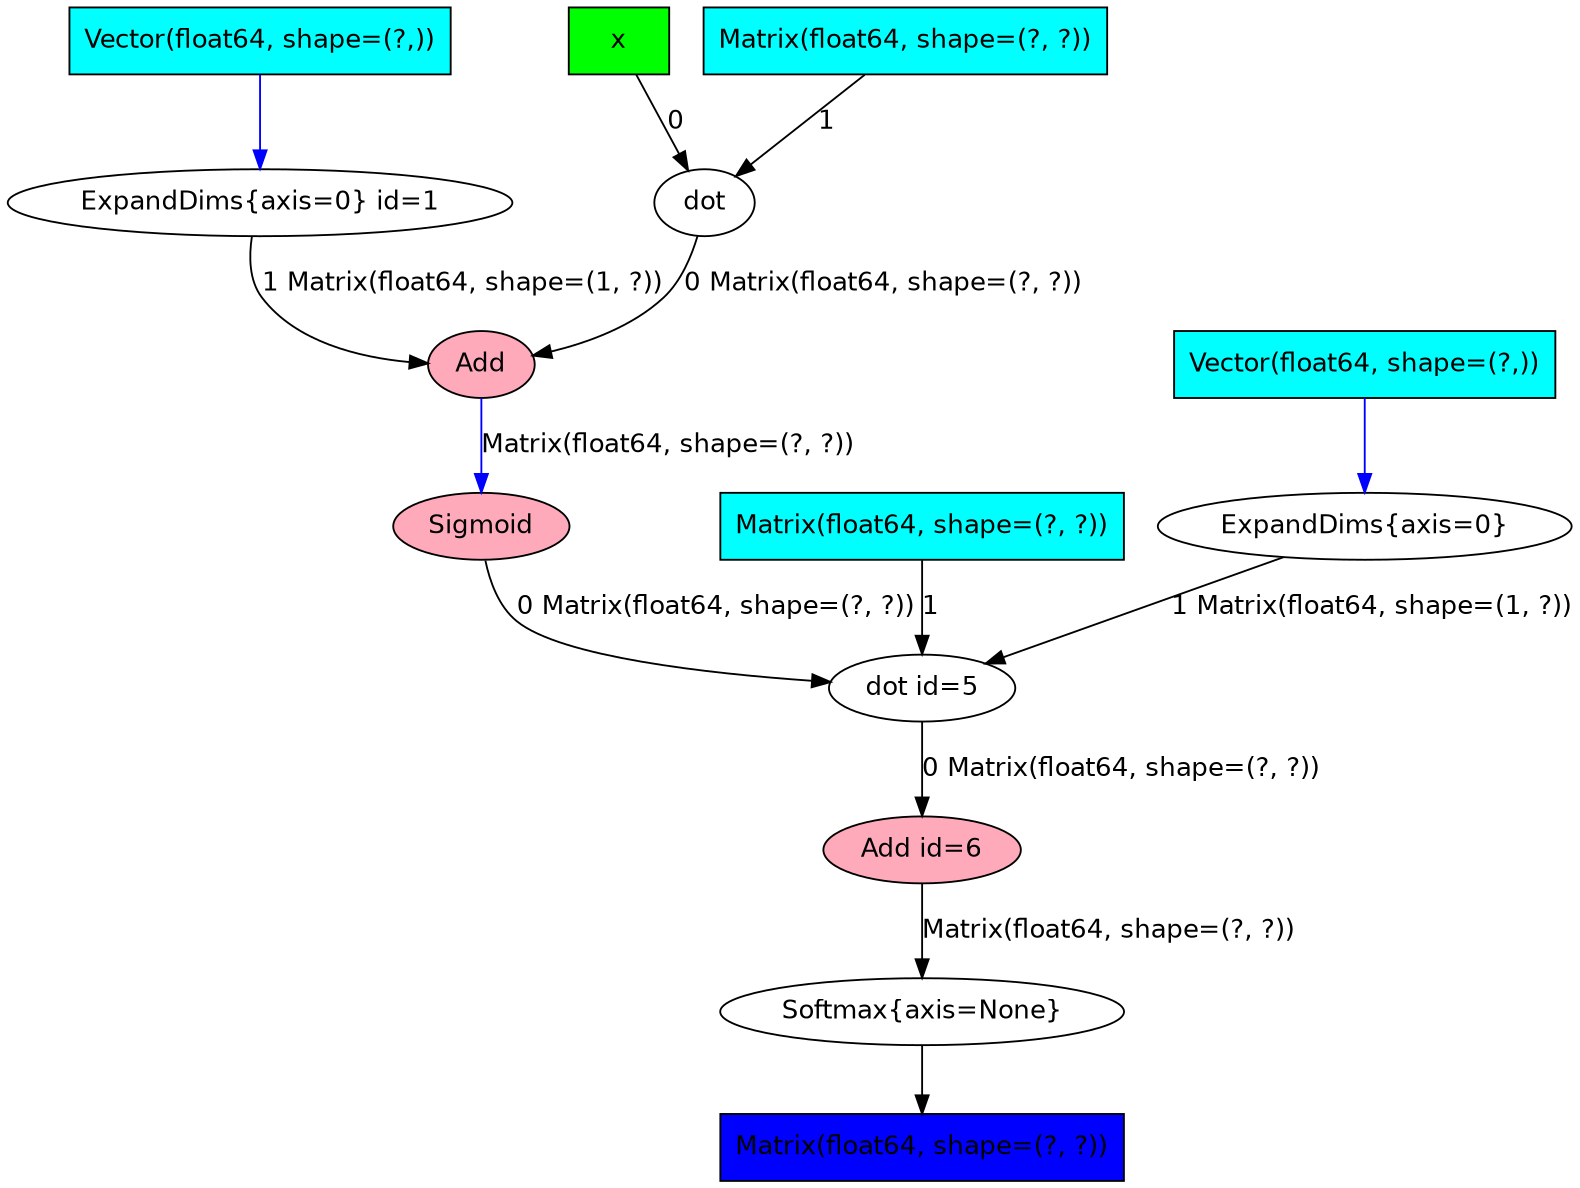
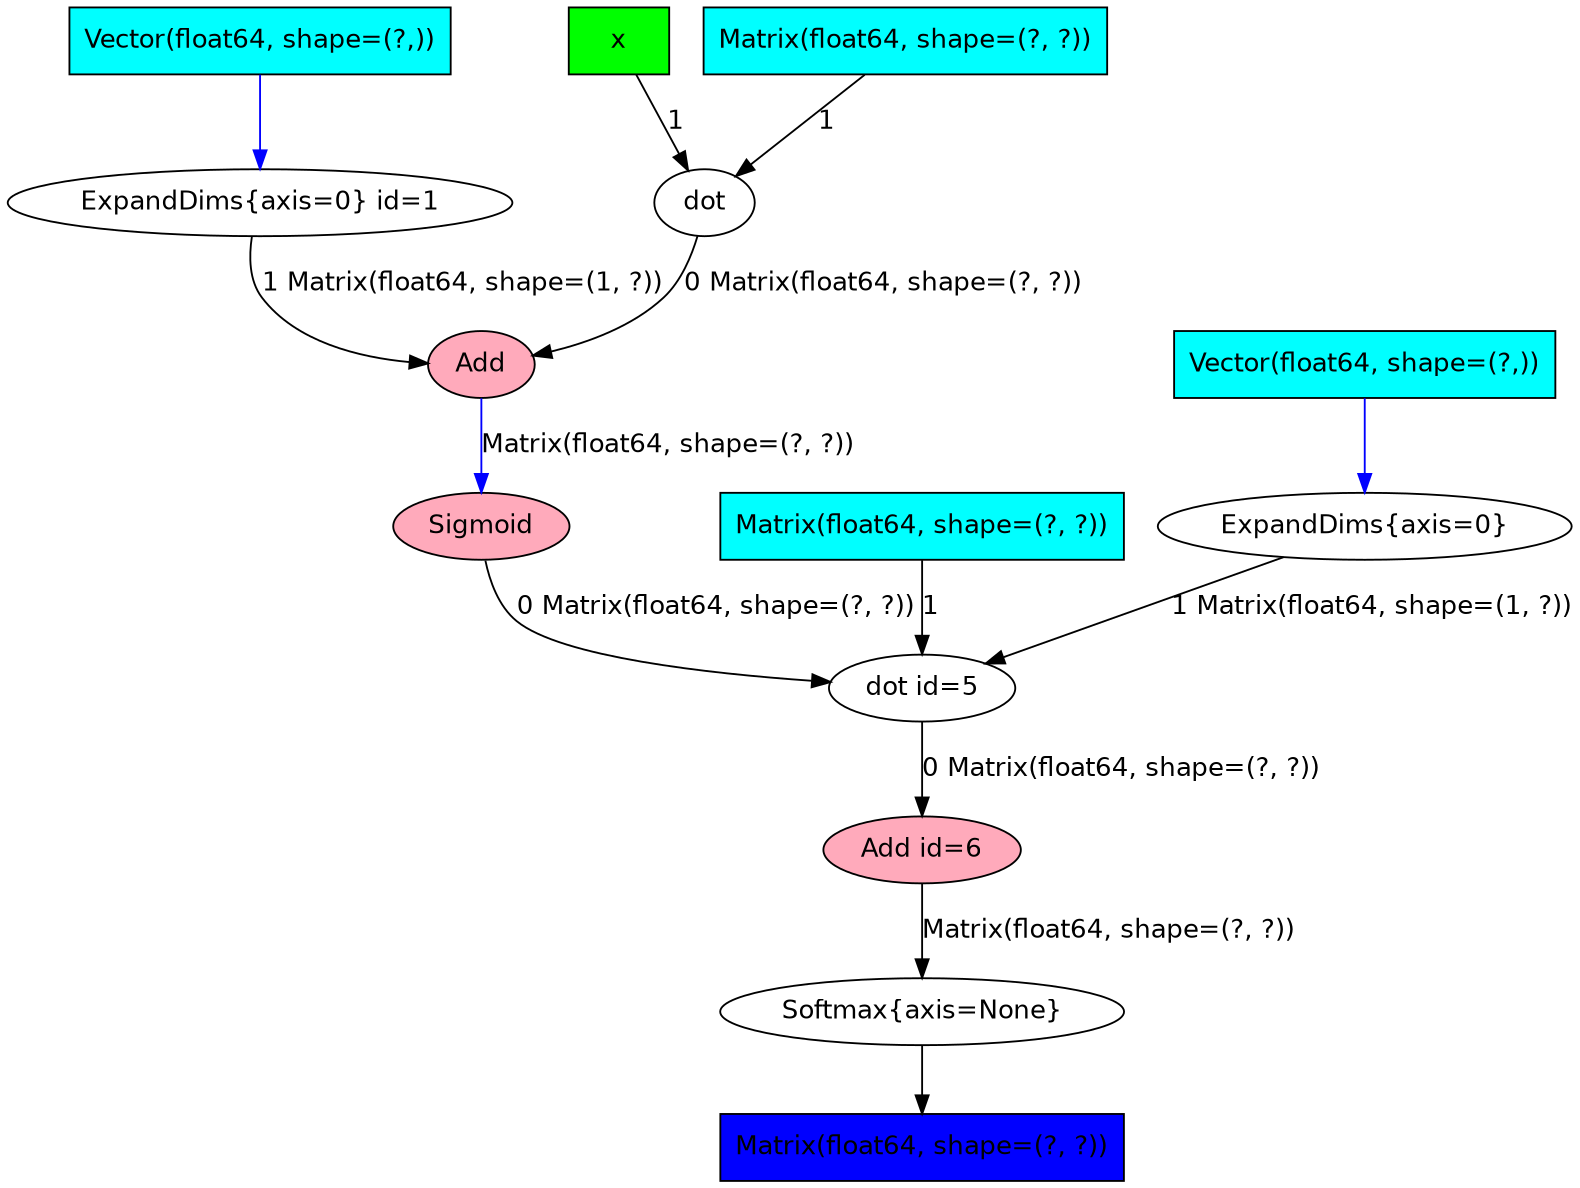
edge "x" -> "dot": label "0" -> "1"
